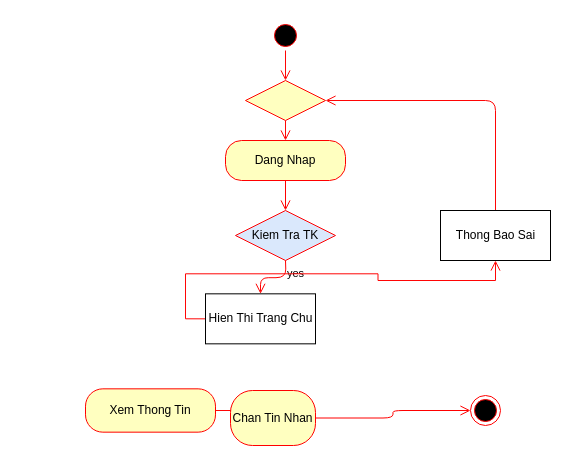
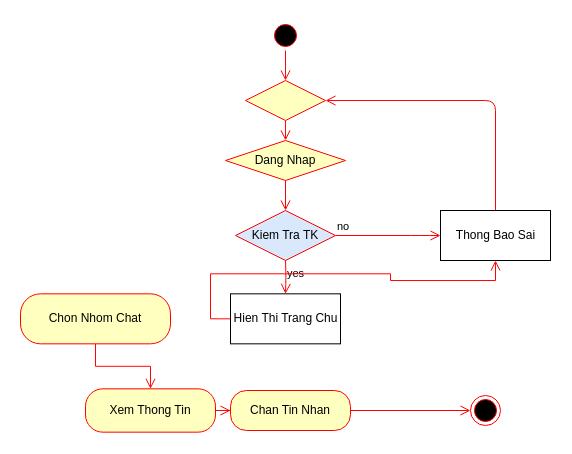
node "Dang Nhap": shape rounded rectangle -> diamond
edge "Kiem Tra TK" -> "Thong Bao Sai": added, label "no"
node "Chon Nhom Chat": added
node "Hien Thi Trang Chu": moved (261, 319) -> (286, 319)
edge "Chon Nhom Chat" -> "Xem Thong Tin": added
node "Chan Tin Nhan": size 85x55 -> 120x40
